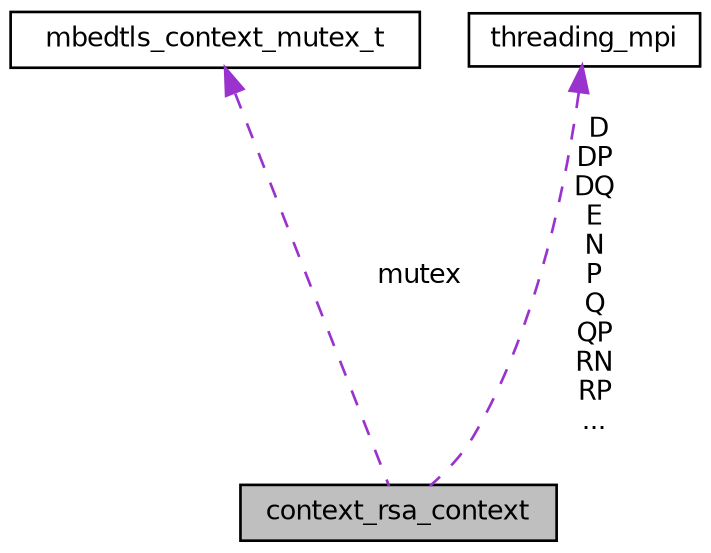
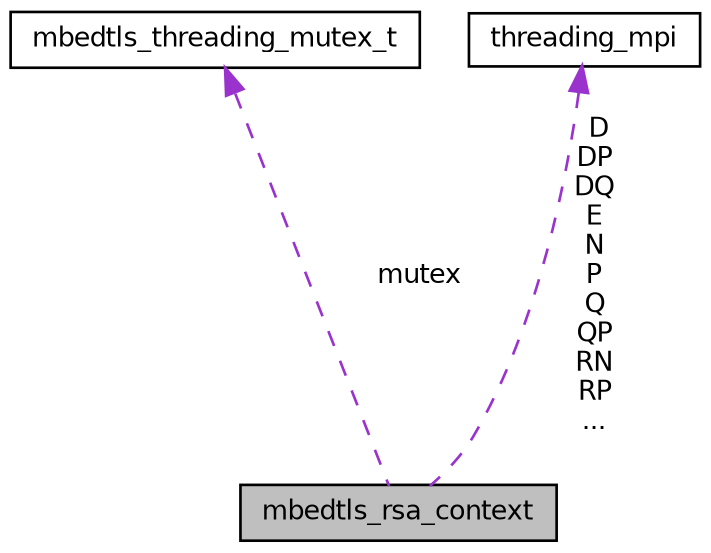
node "mbedtls_context_mutex_t": label "mbedtls_context_mutex_t" -> "mbedtls_threading_mutex_t"
node "context_rsa_context": label "context_rsa_context" -> "mbedtls_rsa_context"
